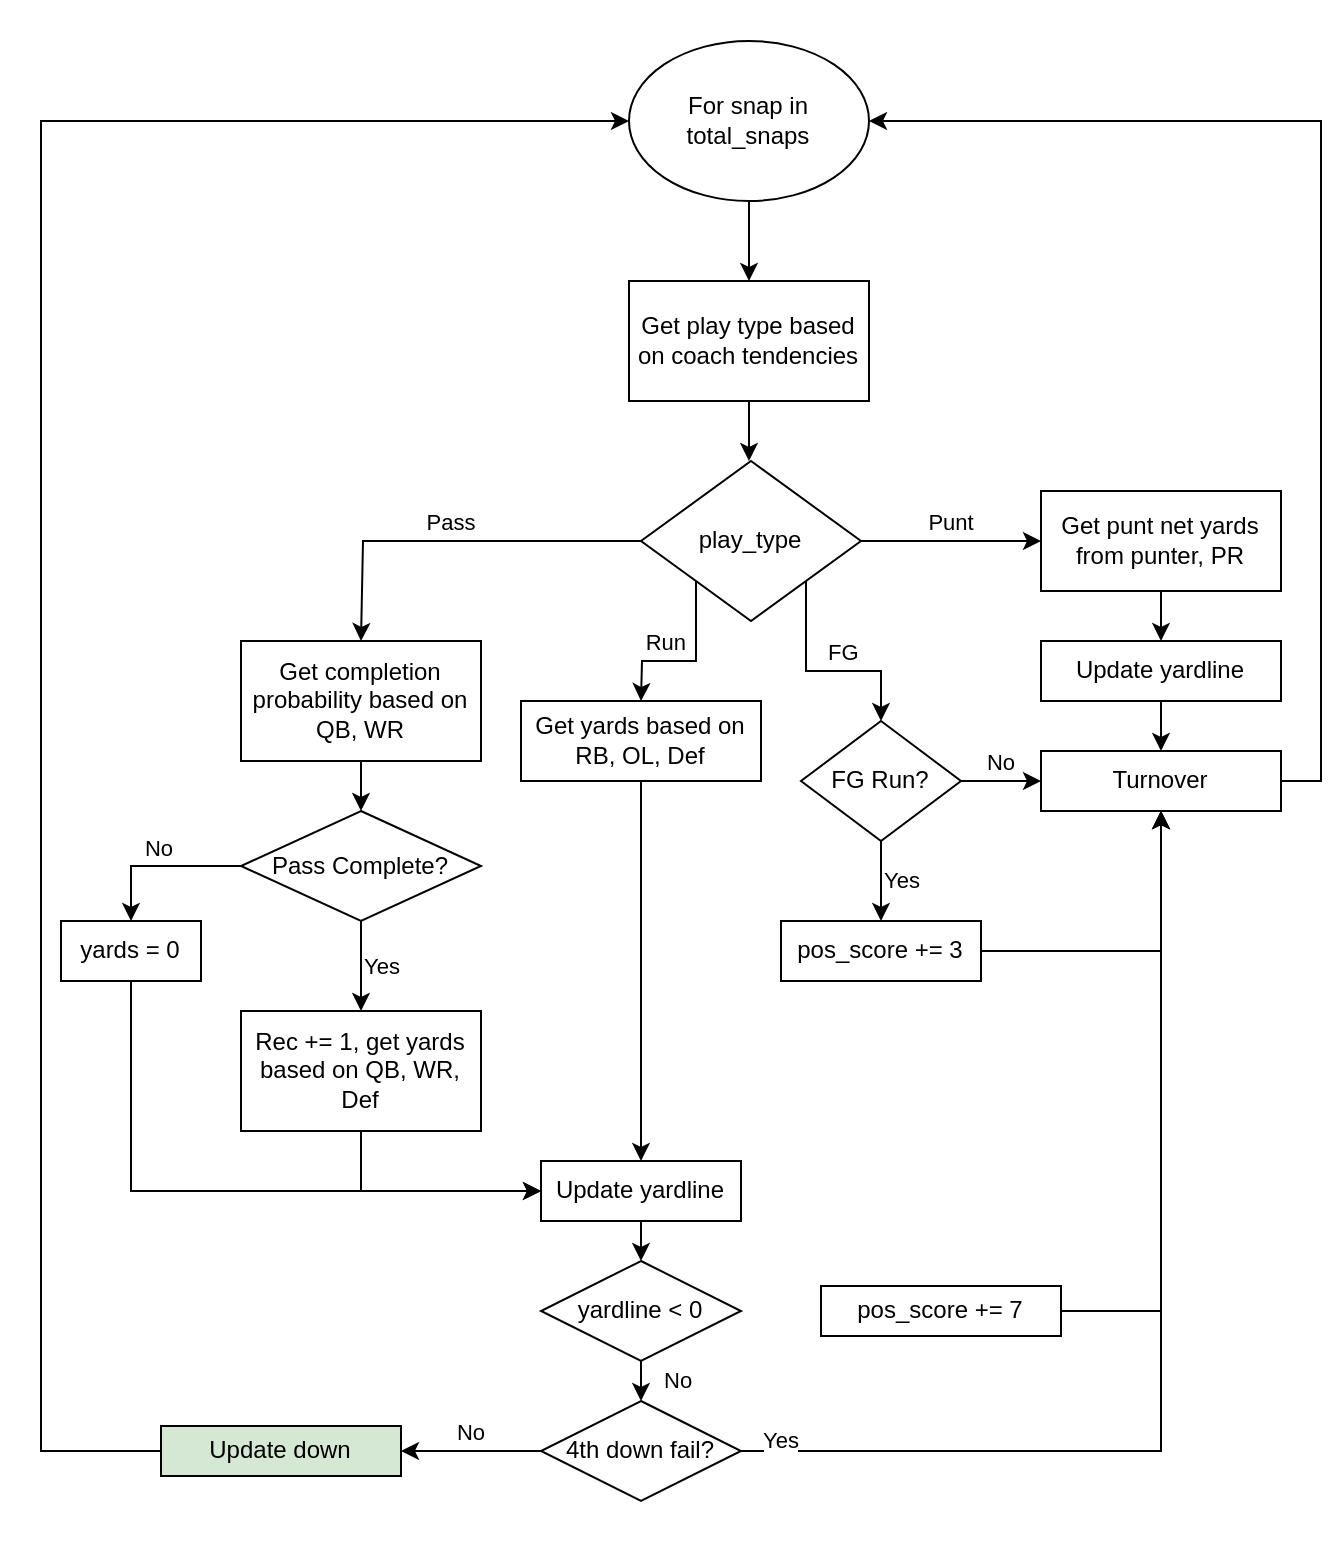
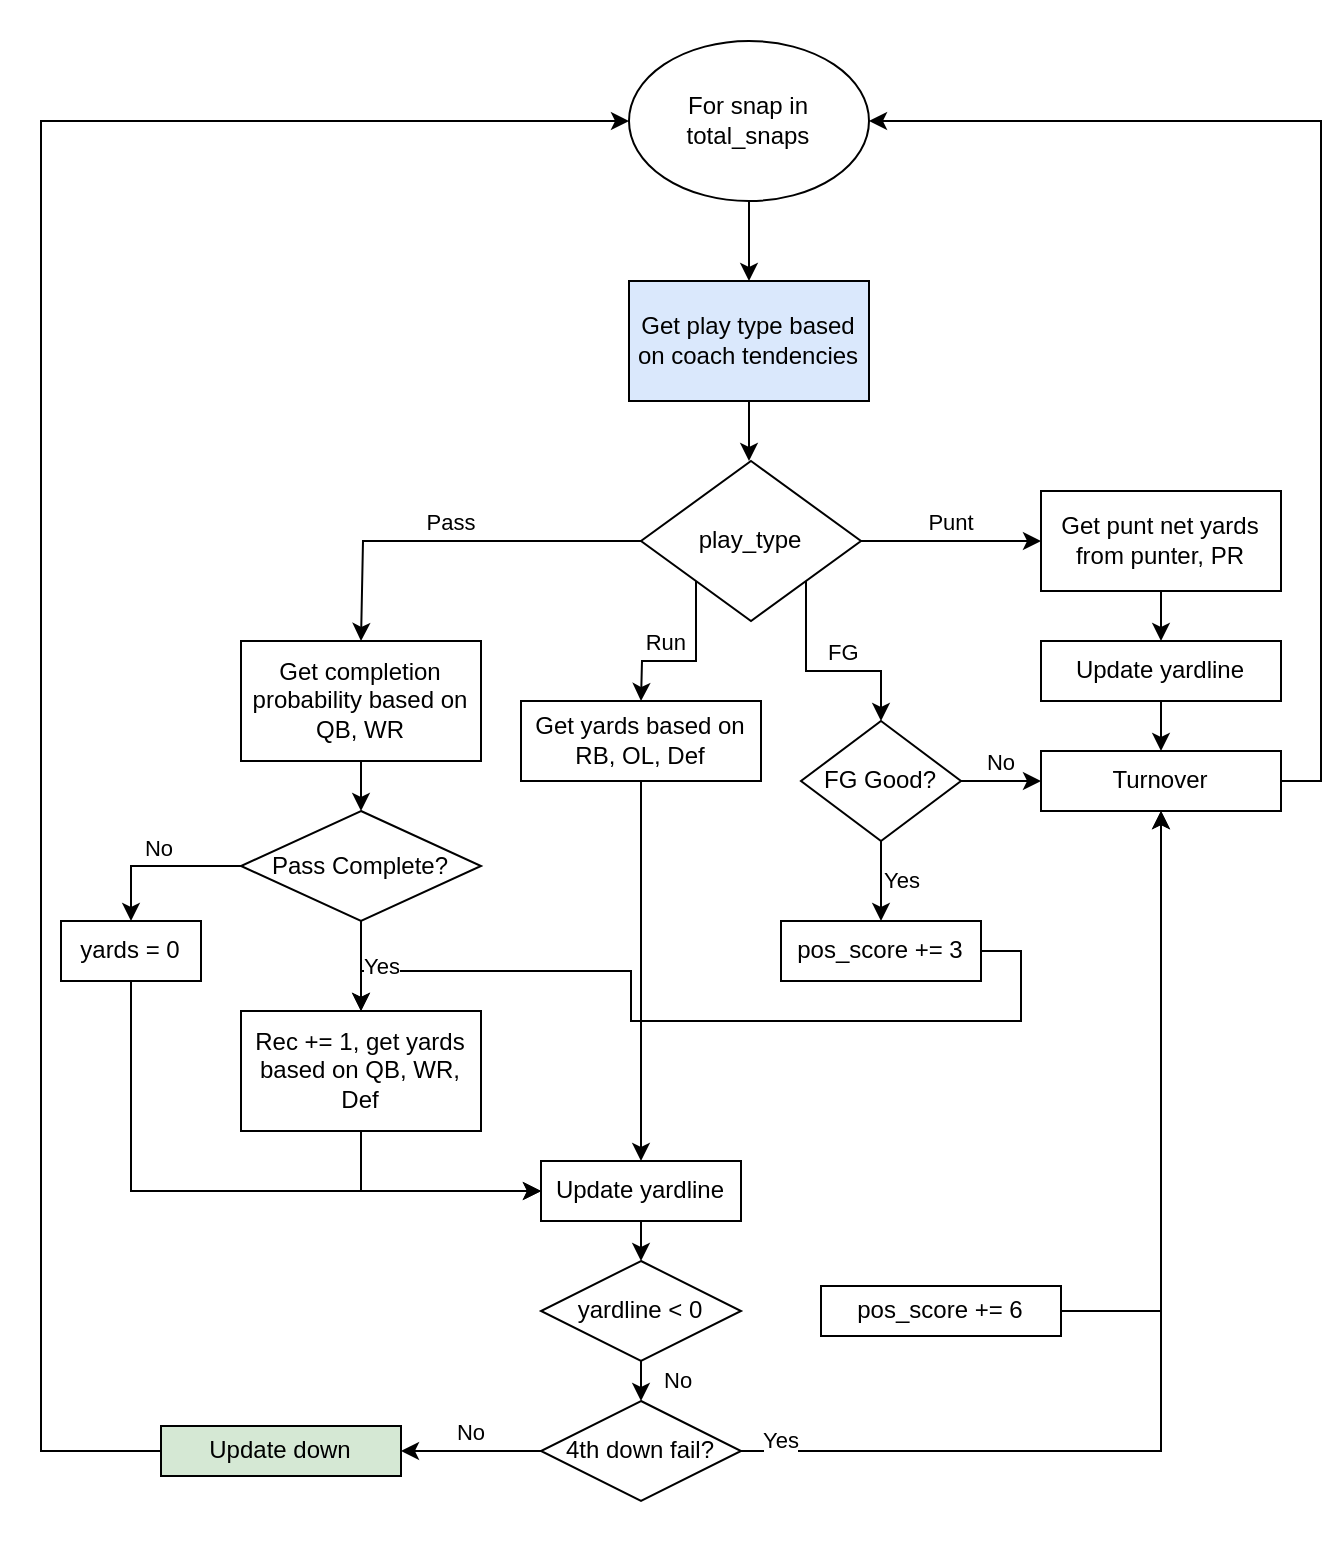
node "Get play type based on coach tendencies": fillcolor #ffffff -> #dae8fc
node "FG Run?": label "FG Run?" -> "FG Good?"
edge "pos_score += 3" -> "Turnover": now "pos_score += 3" -> "Rec += 1, get yards based on QB, WR, Def"
node "pos_score += 7": label "pos_score += 7" -> "pos_score += 6"
